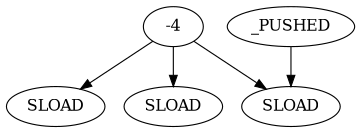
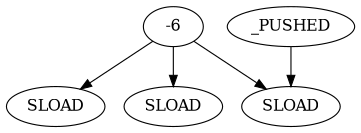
node "-4": label "-4" -> "-6"
